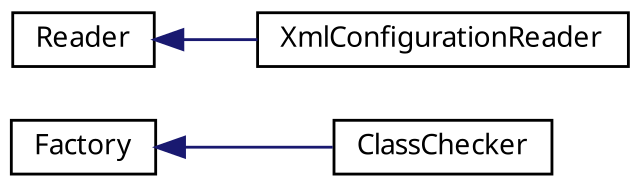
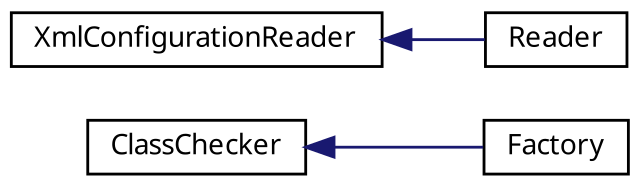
edge "XmlConfigurationReader" -> "Reader": reversed
edge "ClassChecker" -> "Factory": reversed
